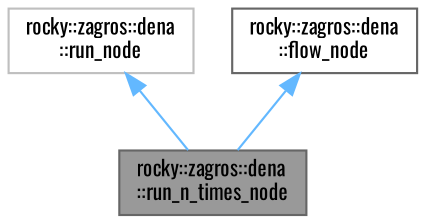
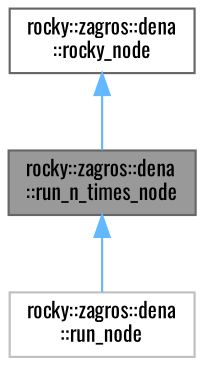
node "rocky::zagros::dena ::flow_node": label "rocky::zagros::dena ::flow_node" -> "rocky::zagros::dena ::rocky_node"
edge "rocky::zagros::dena ::run_n_times_node" -> "rocky::zagros::dena ::run_node": reversed
